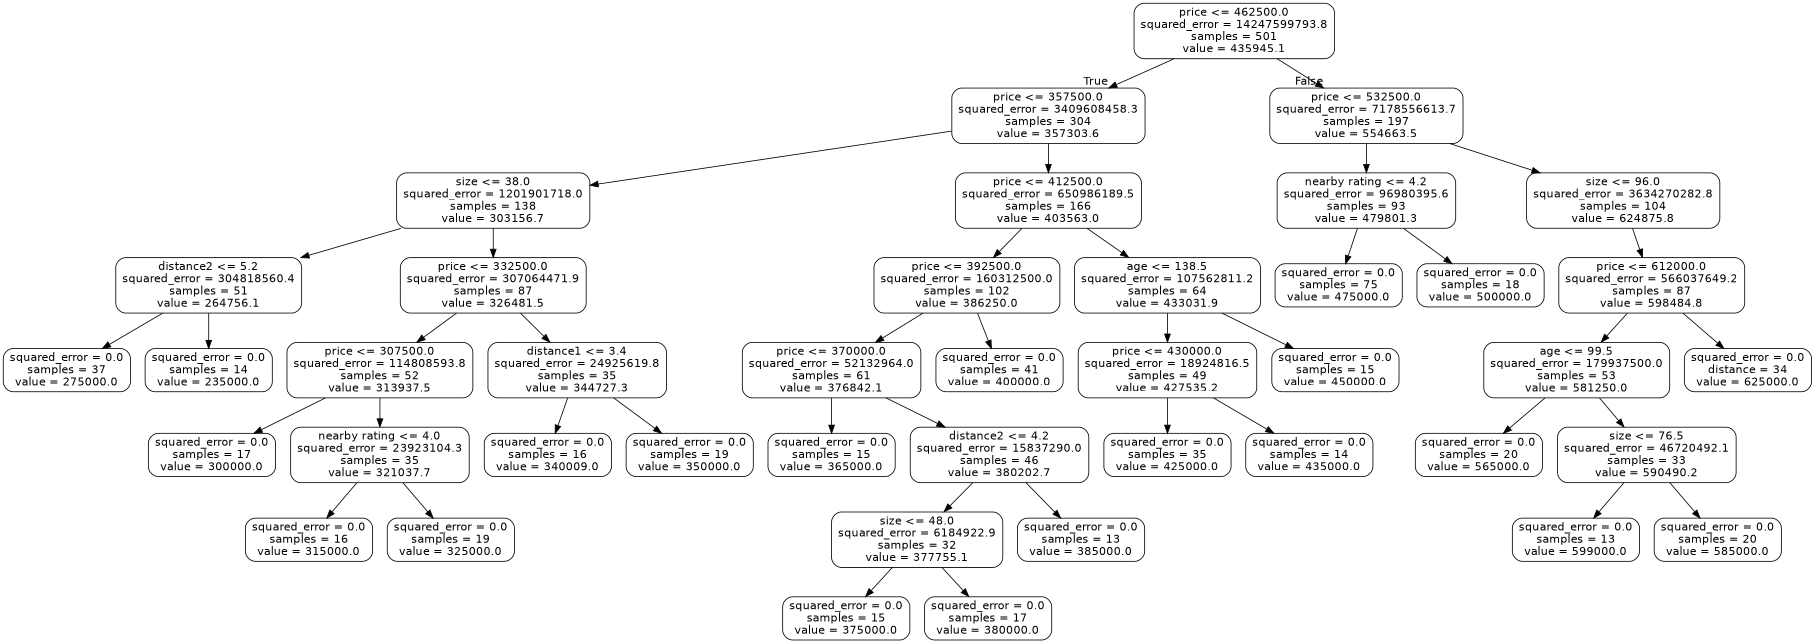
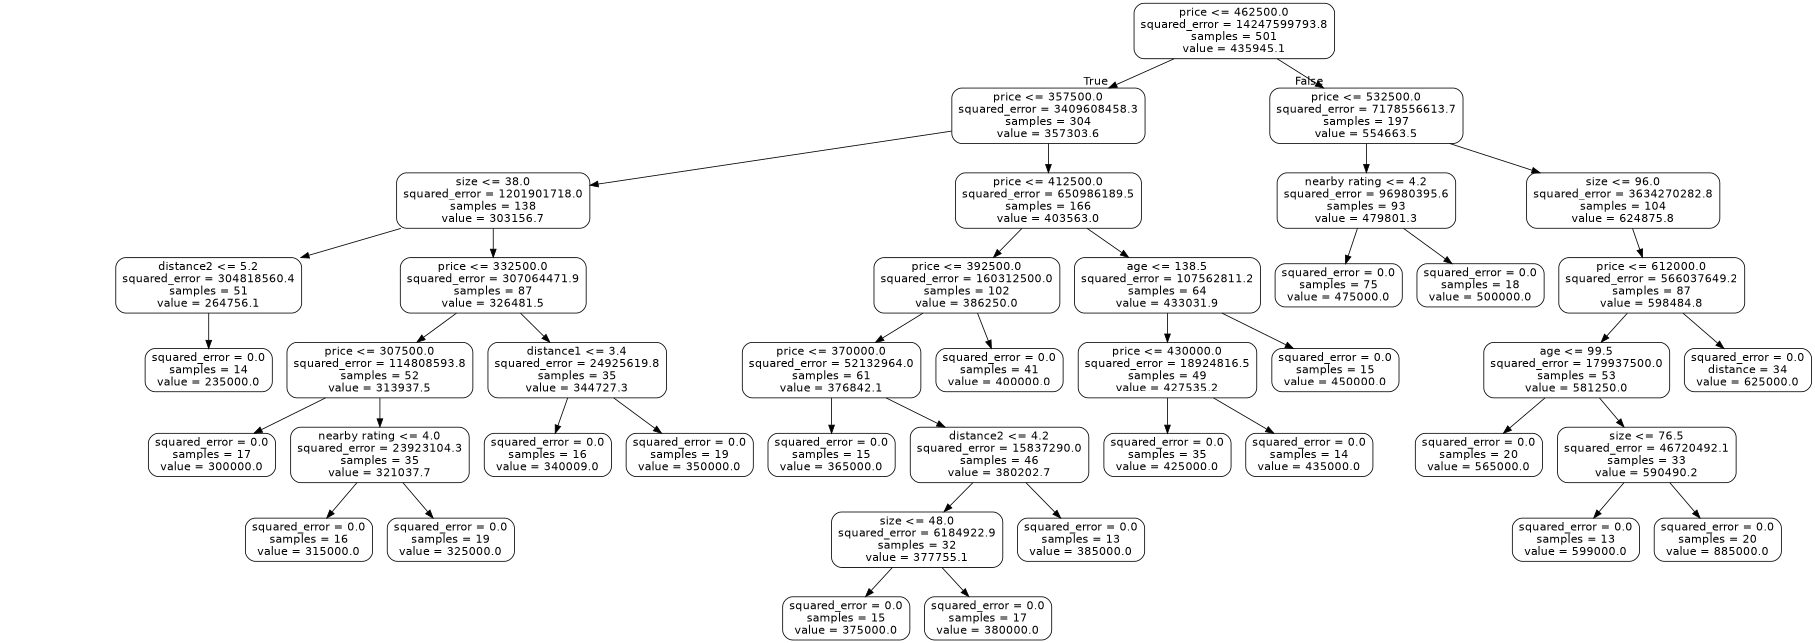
node "squared_error = 0.0 samples = 37 value = 275000.0": removed
node "squared_error = 0.0 samples = 20 value = 585000.0": label "squared_error = 0.0 samples = 20 value = 585000.0" -> "squared_error = 0.0 samples = 20 value = 885000.0"
